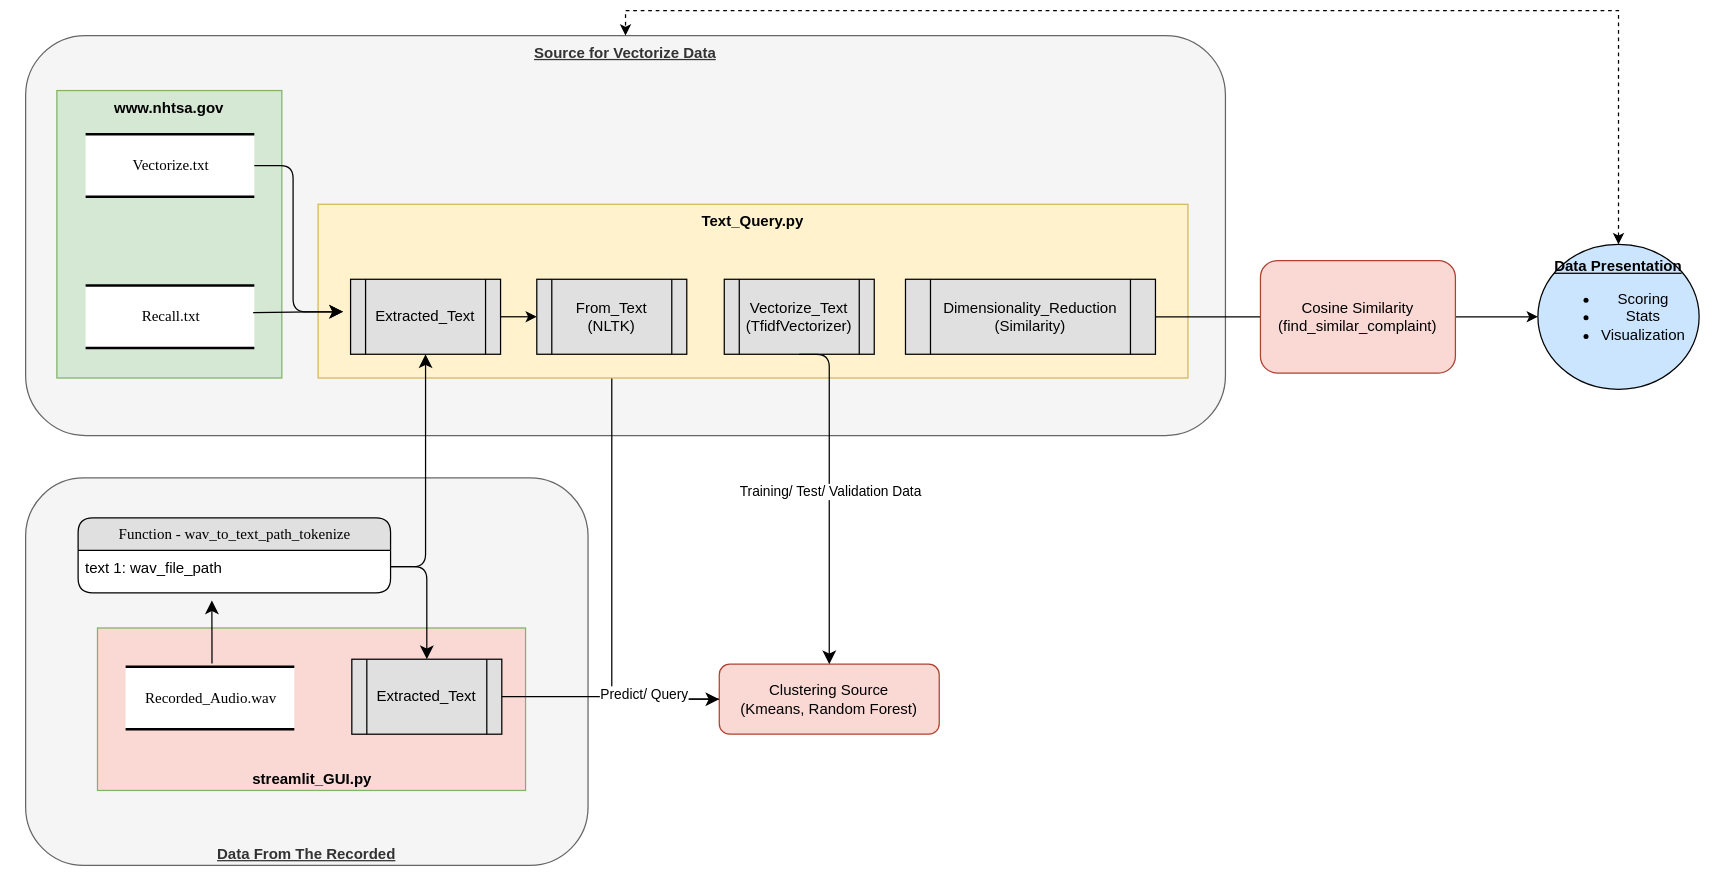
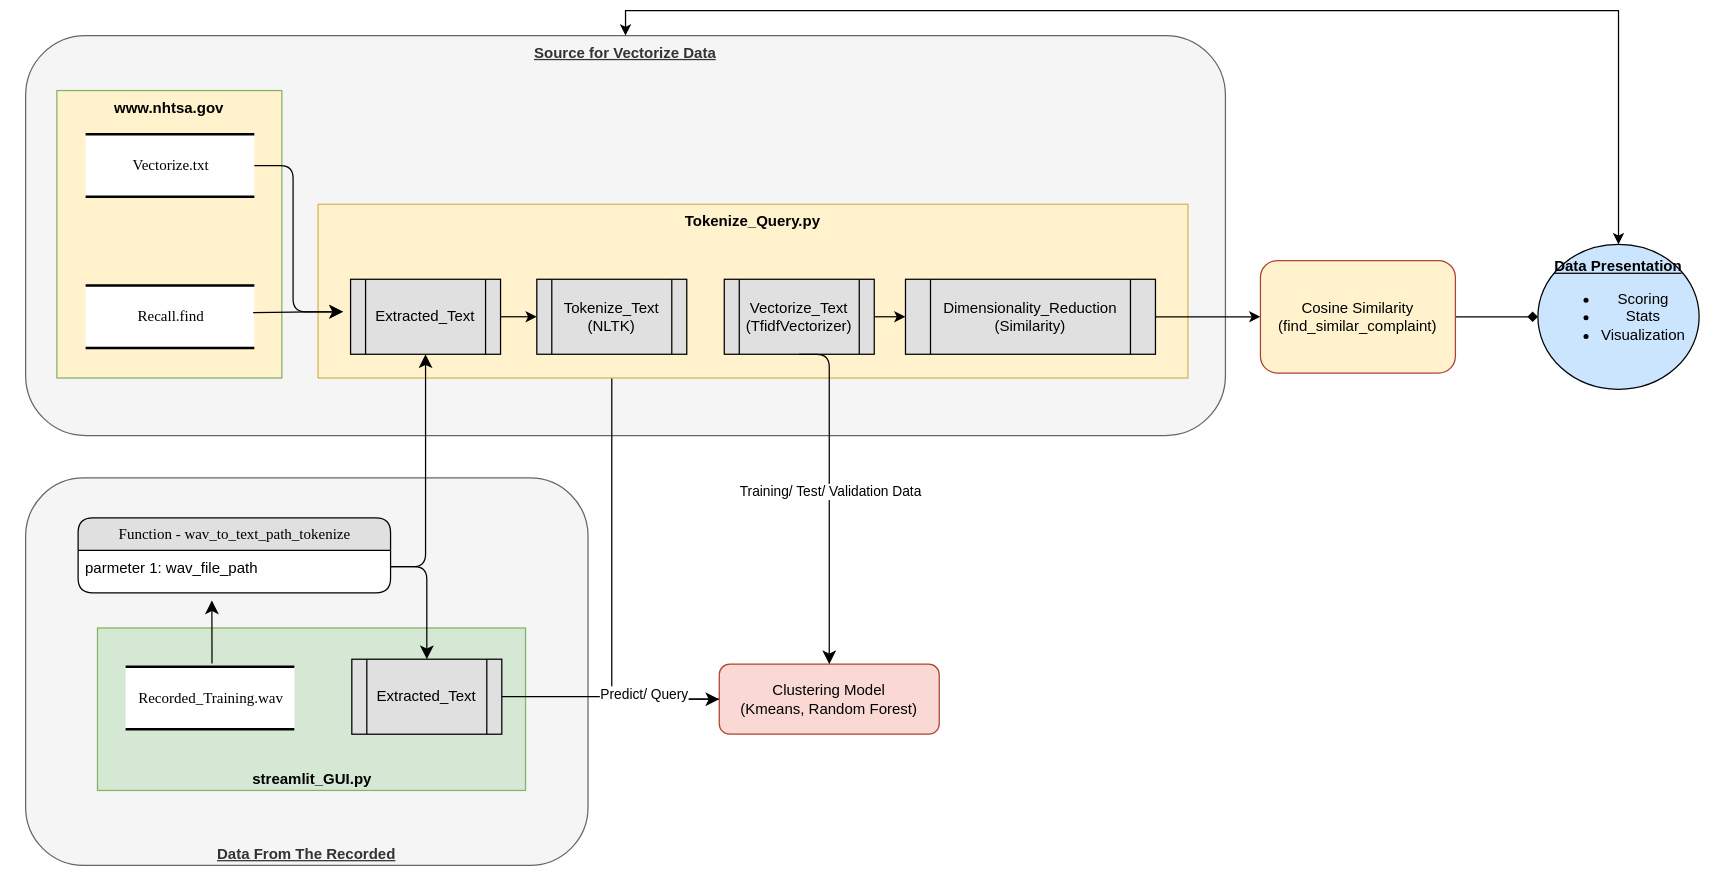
edge "Source for Vectorize Data" -- "Data Presentation Scoring Stats Visualization": style dashed -> solid
node "Text_Query.py": label "Text_Query.py" -> "Tokenize_Query.py"
node "www.nhtsa.gov": fillcolor #d5e8d4 -> #fff2cc
node "Recall.txt": label "Recall.txt" -> "Recall.find"
node "From_Text (NLTK)": label "From_Text (NLTK)" -> "Tokenize_Text (NLTK)"
edge "Vectorize_Text (TfidfVectorizer)" -> "Dimensionality_Reduction (Similarity)": added
edge "Dimensionality_Reduction (Similarity)" -- "Cosine Similarity (find_similar_complaint)": arrowhead none -> classic
node "Cosine Similarity (find_similar_complaint)": fillcolor #fad9d5 -> #fff2cc
edge "Cosine Similarity (find_similar_complaint)" -> "Data Presentation Scoring Stats Visualization": arrowhead classic -> diamond
node "text 1: wav_file_path": label "text 1: wav_file_path" -> "parmeter 1: wav_file_path"
node "Recorded_Audio.wav": label "Recorded_Audio.wav" -> "Recorded_Training.wav"
node "Clustering Source (Kmeans, Random Forest)": label "Clustering Source (Kmeans, Random Forest)" -> "Clustering Model (Kmeans, Random Forest)"
node "streamlit_GUI.py": fillcolor #fad9d5 -> #d5e8d4
